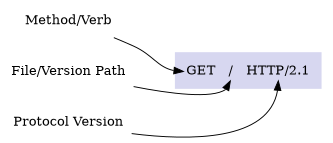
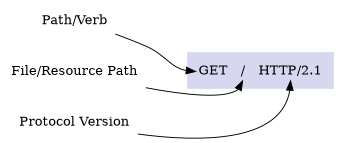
node "Method/Verb": label "Method/Verb" -> "Path/Verb"
node "File/Version Path": label "File/Version Path" -> "File/Resource Path"
